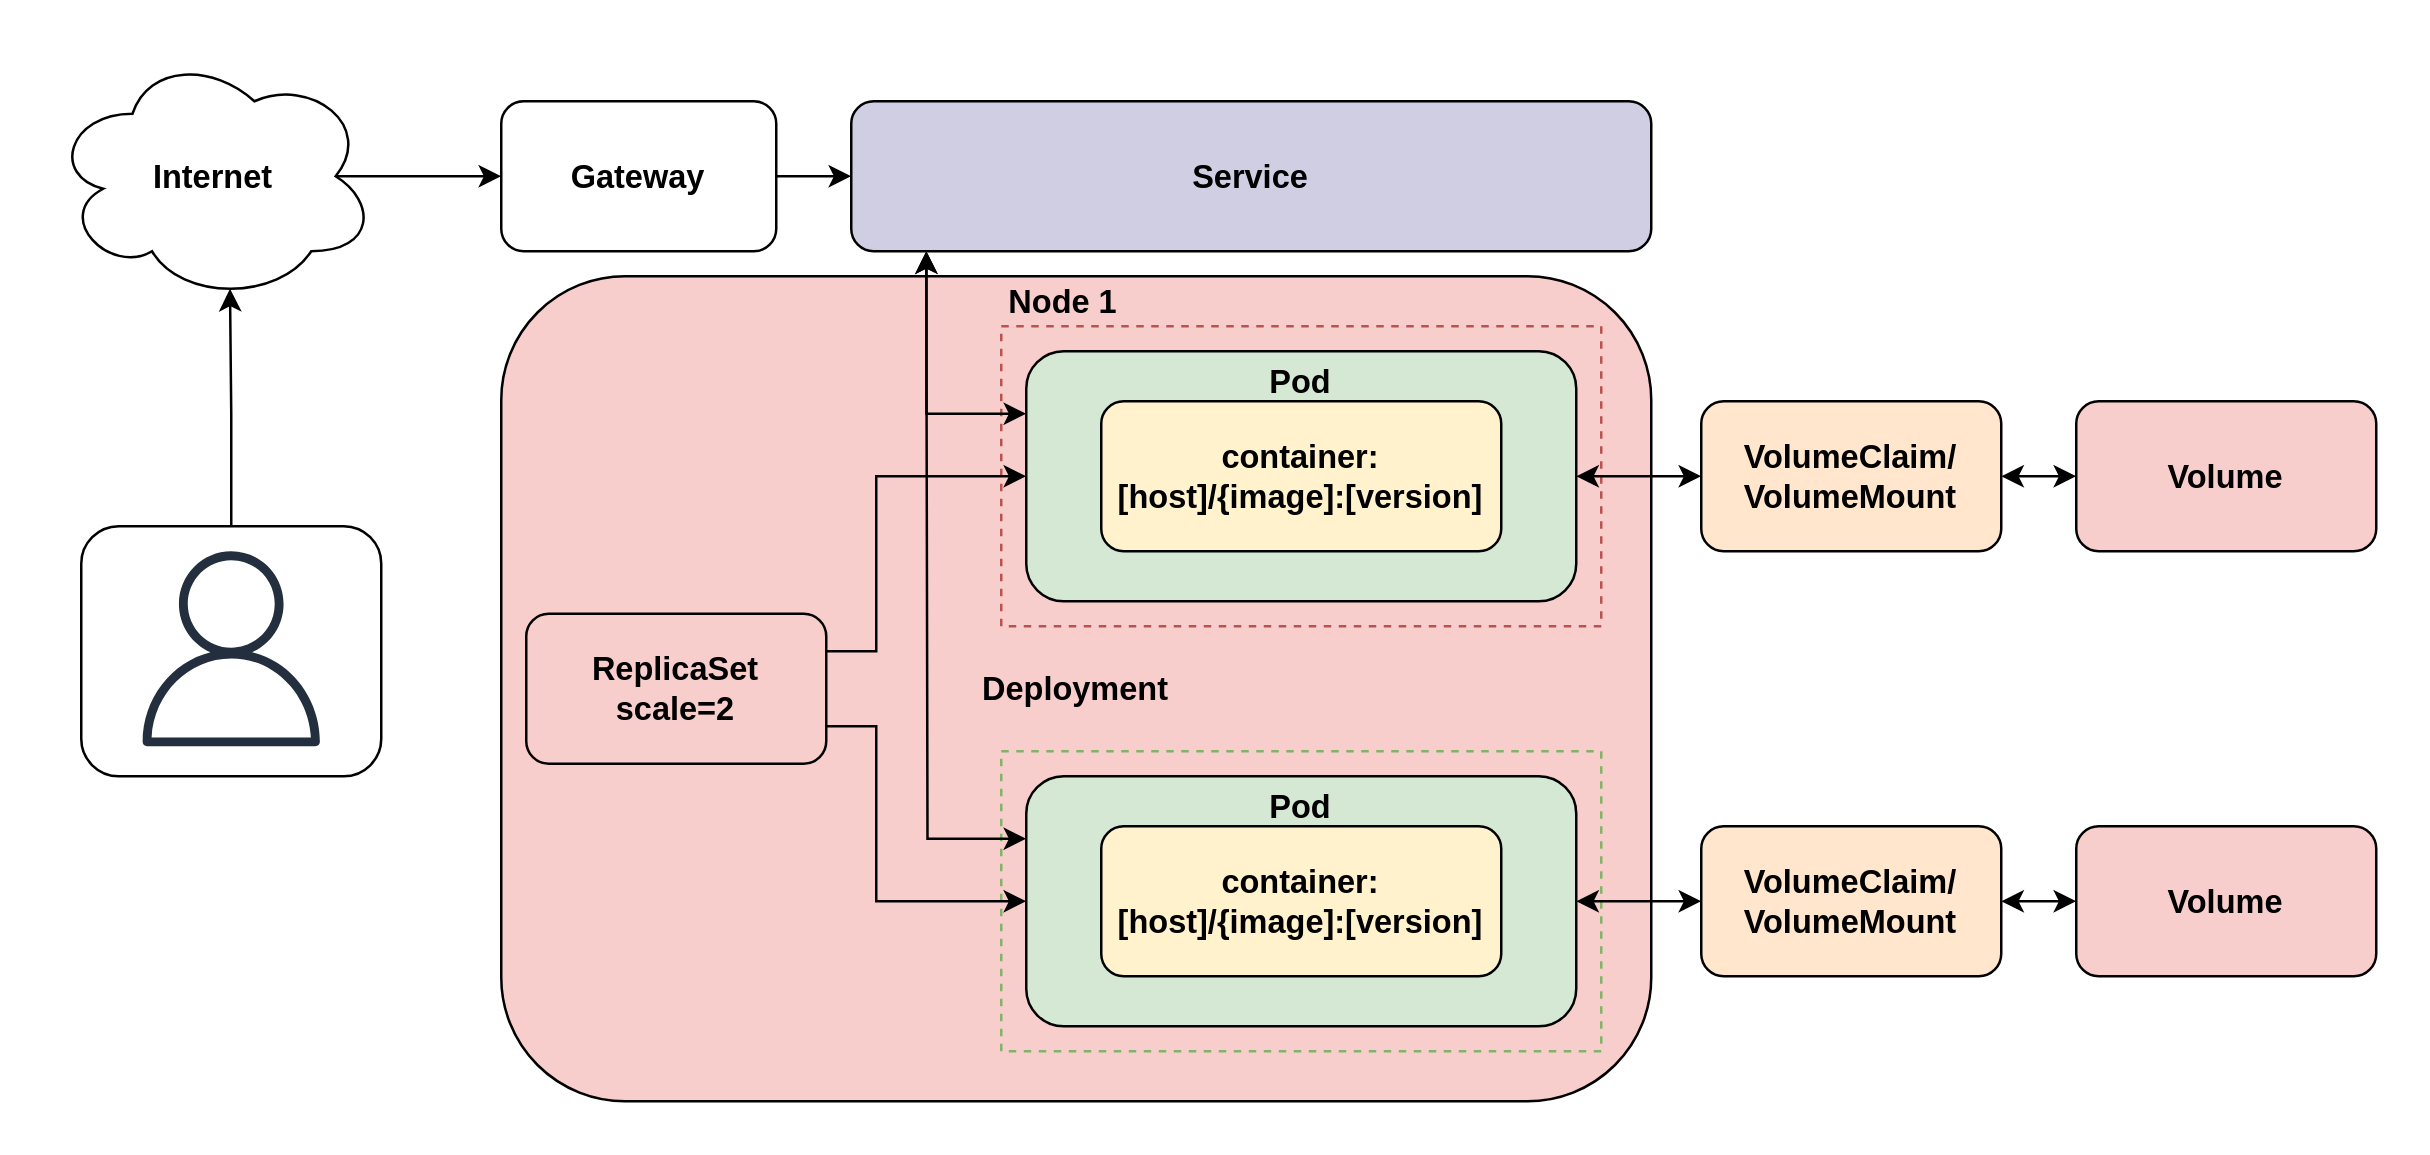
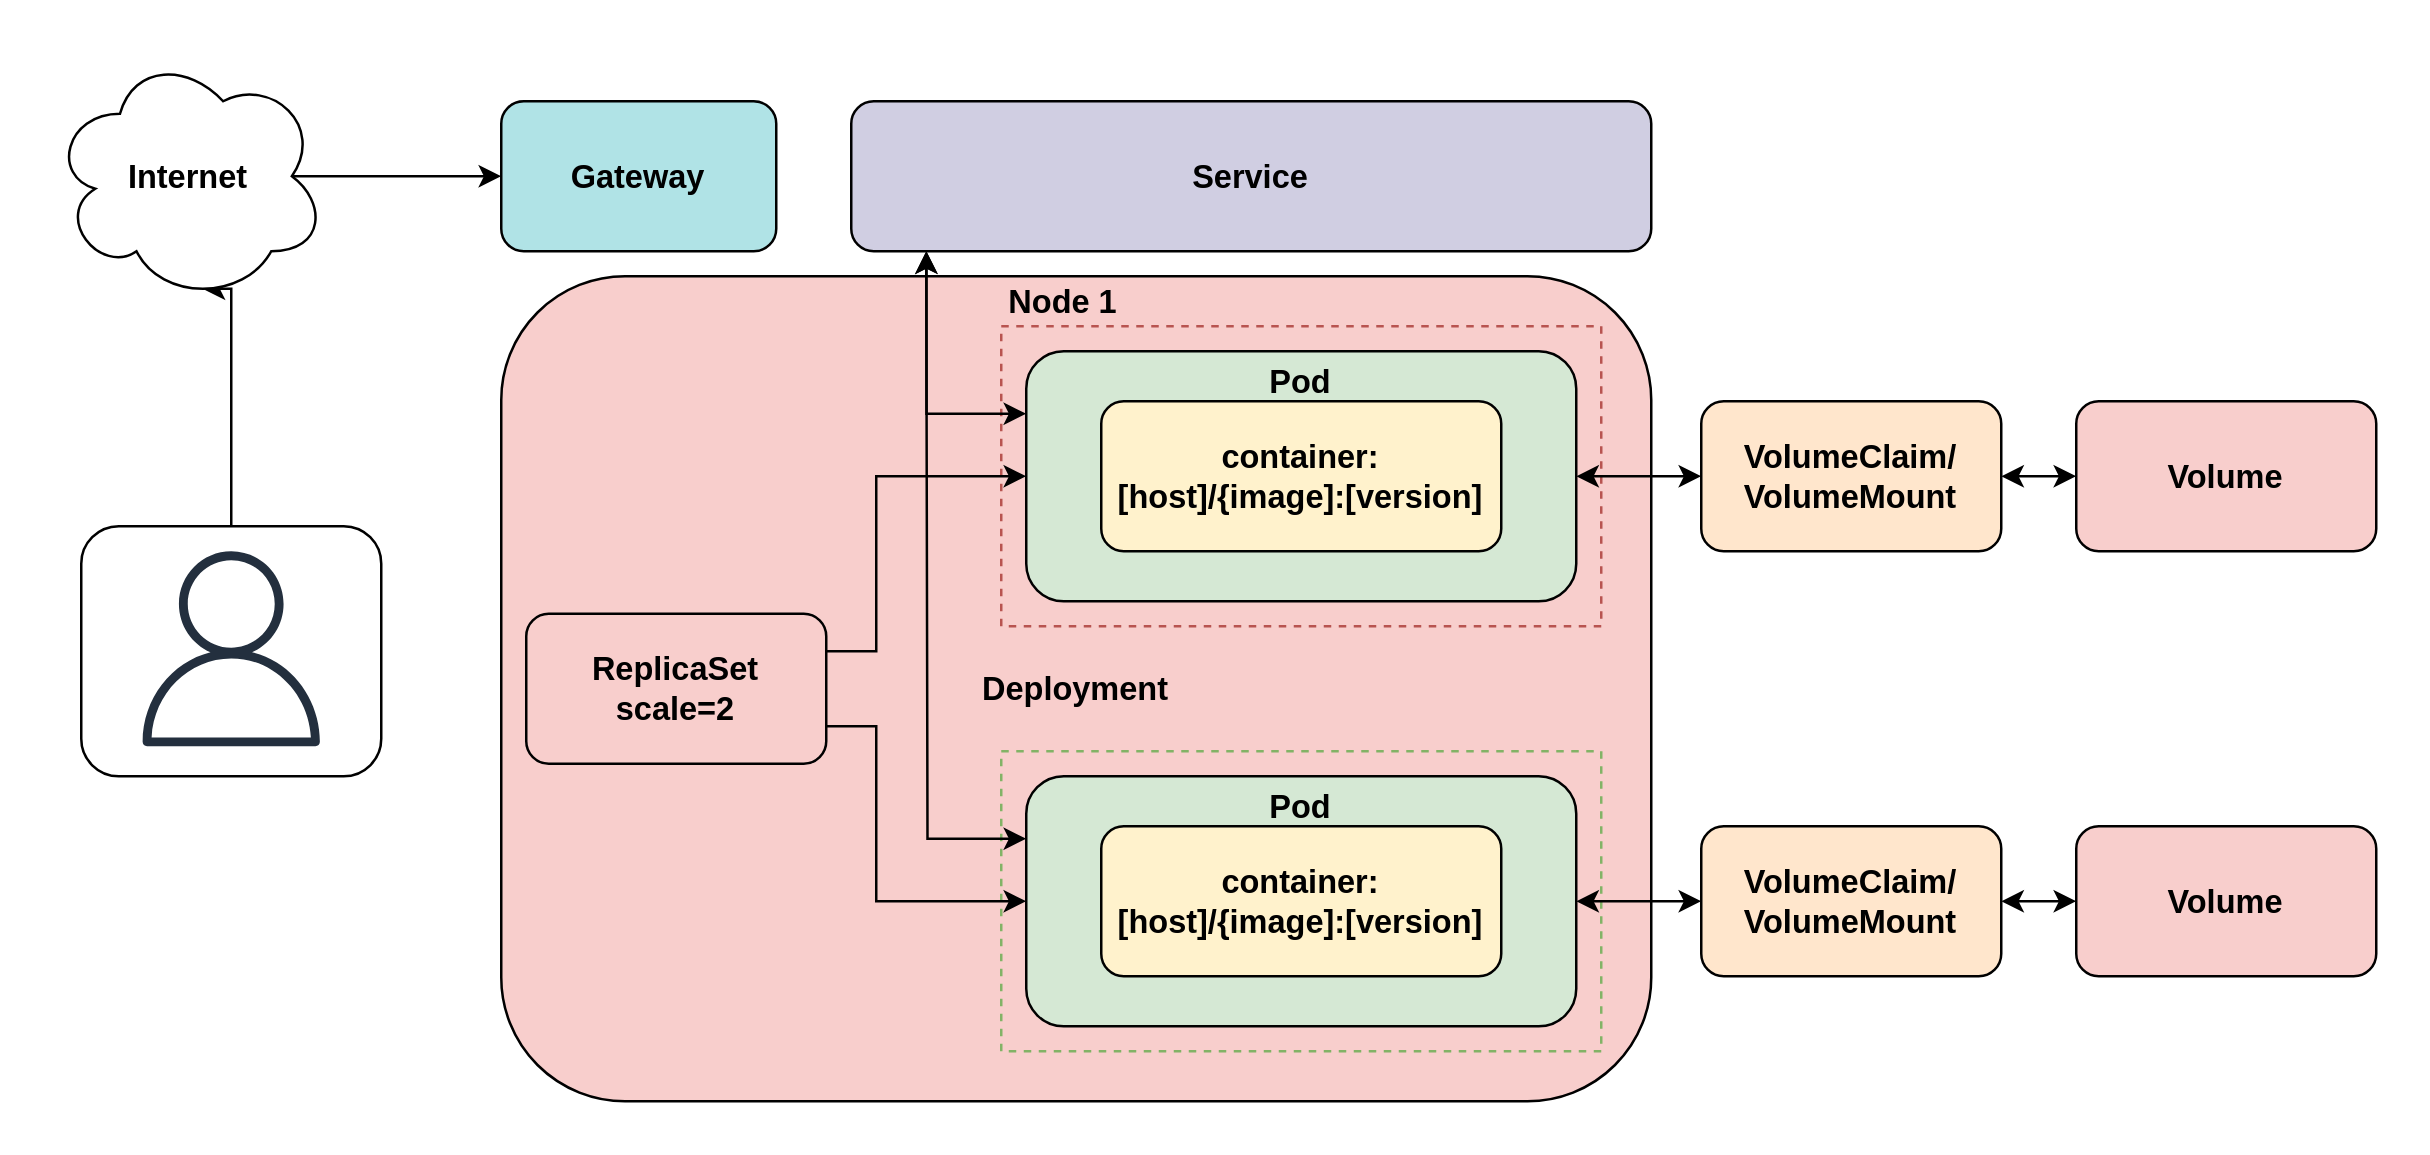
node "Internet": size 325x250 -> 275x250
node "Gateway": fillcolor #ffffff -> #b0e3e6
edge "Gateway" -> "Service": removed
